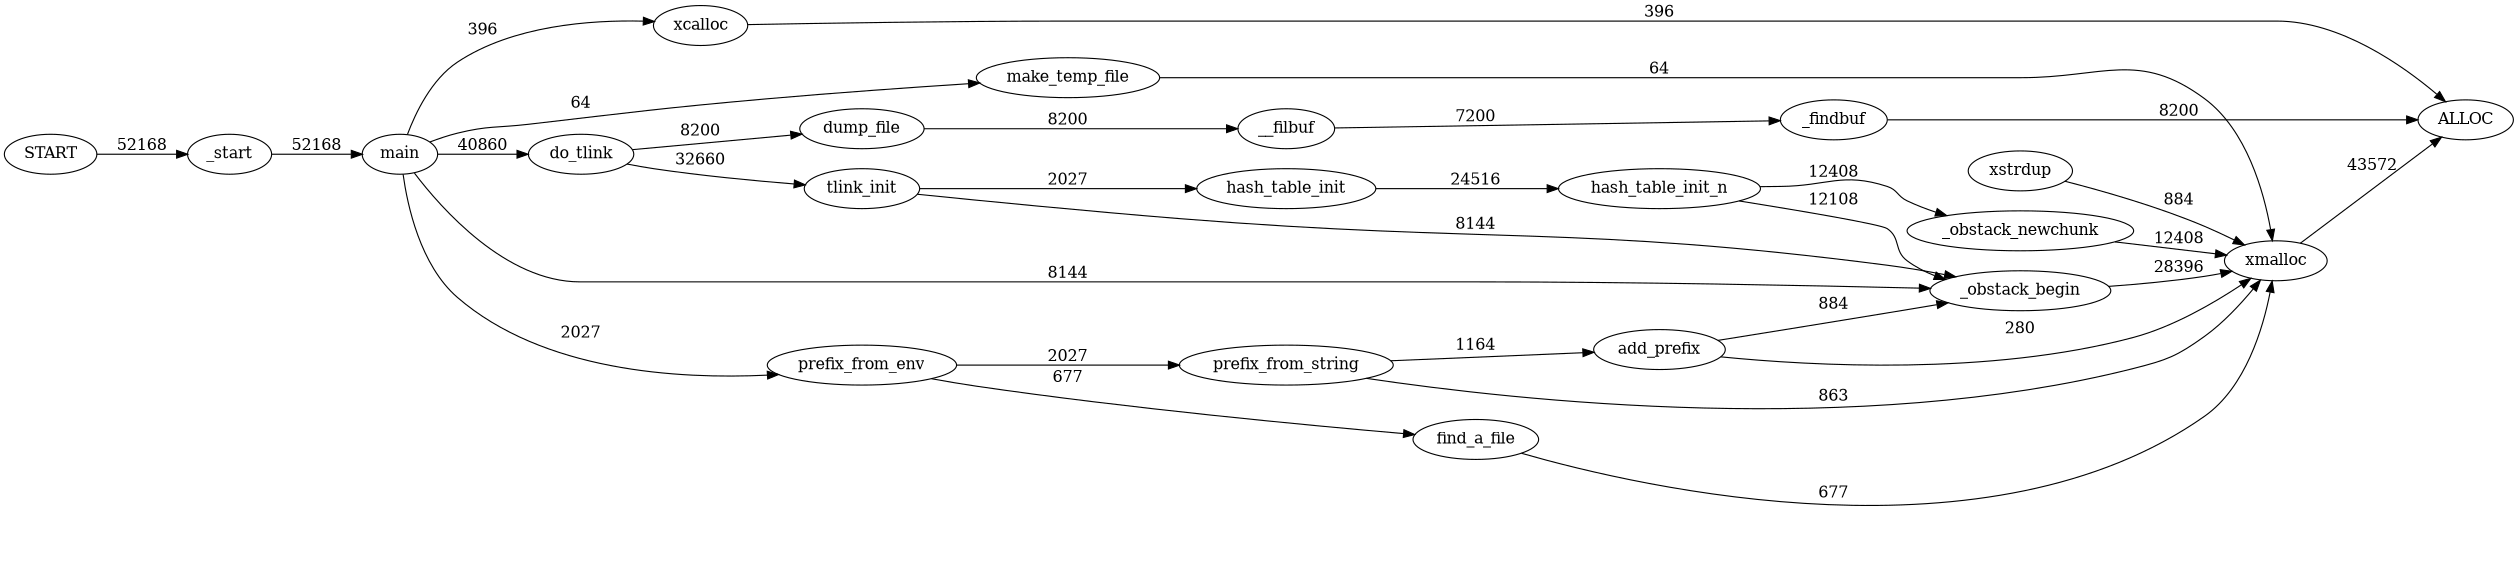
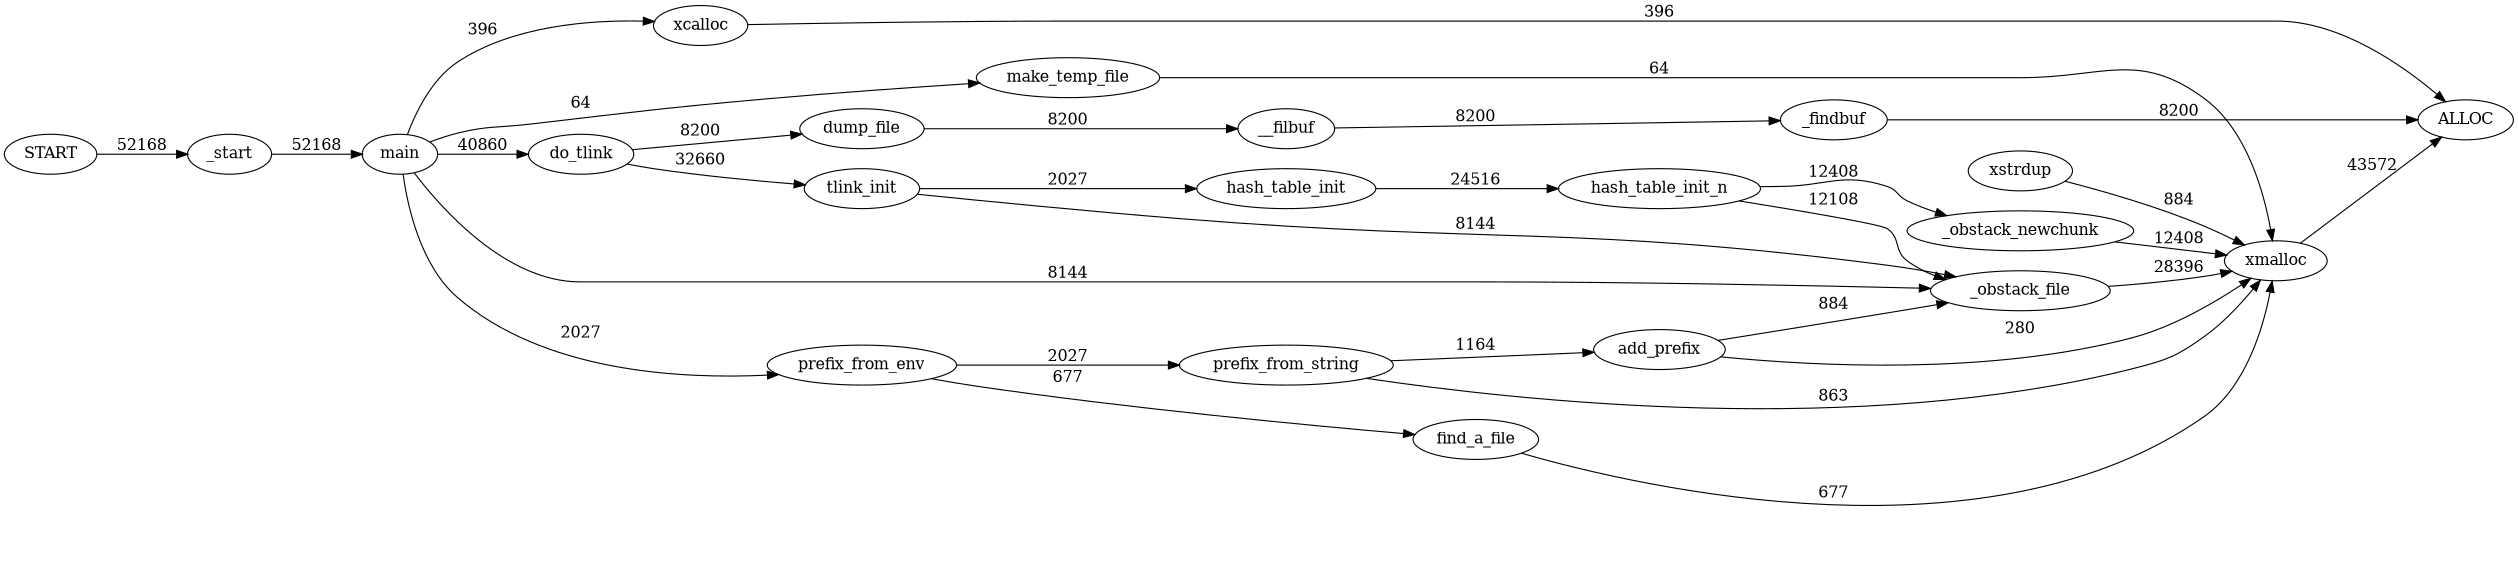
edge "__filbuf" -> "_findbuf": label "7200" -> "8200"
node "_obstack_begin": label "_obstack_begin" -> "_obstack_file"
